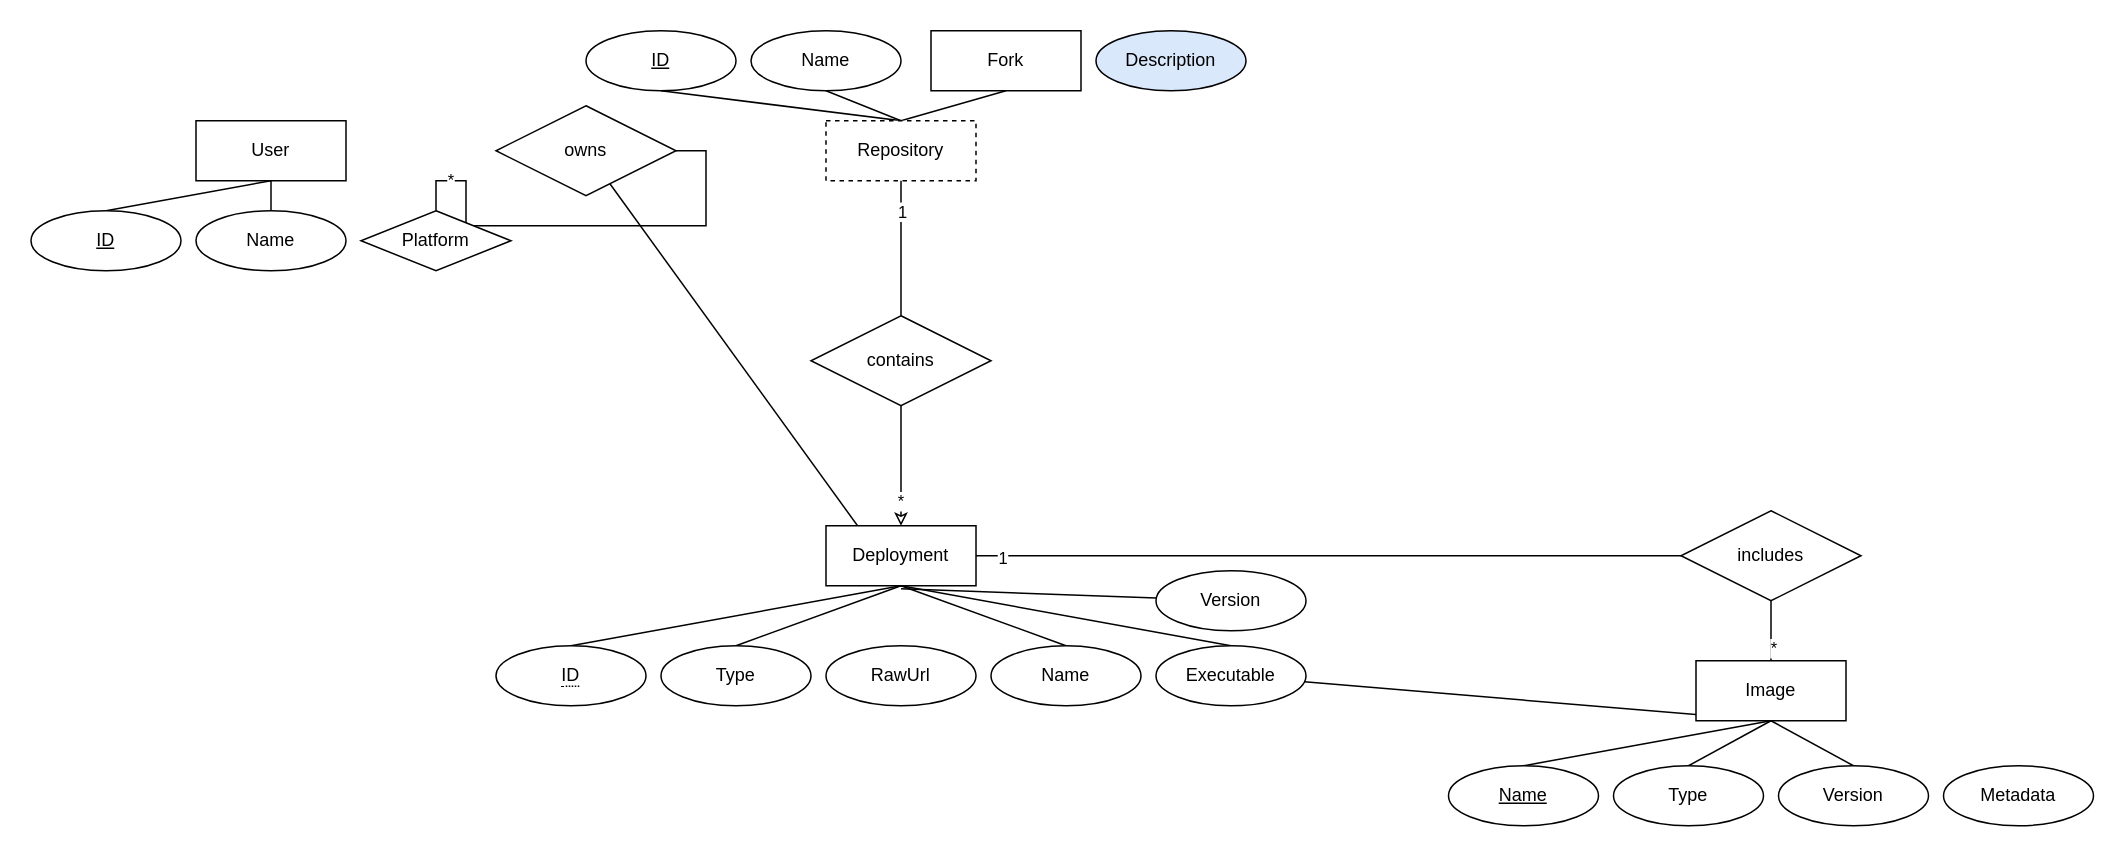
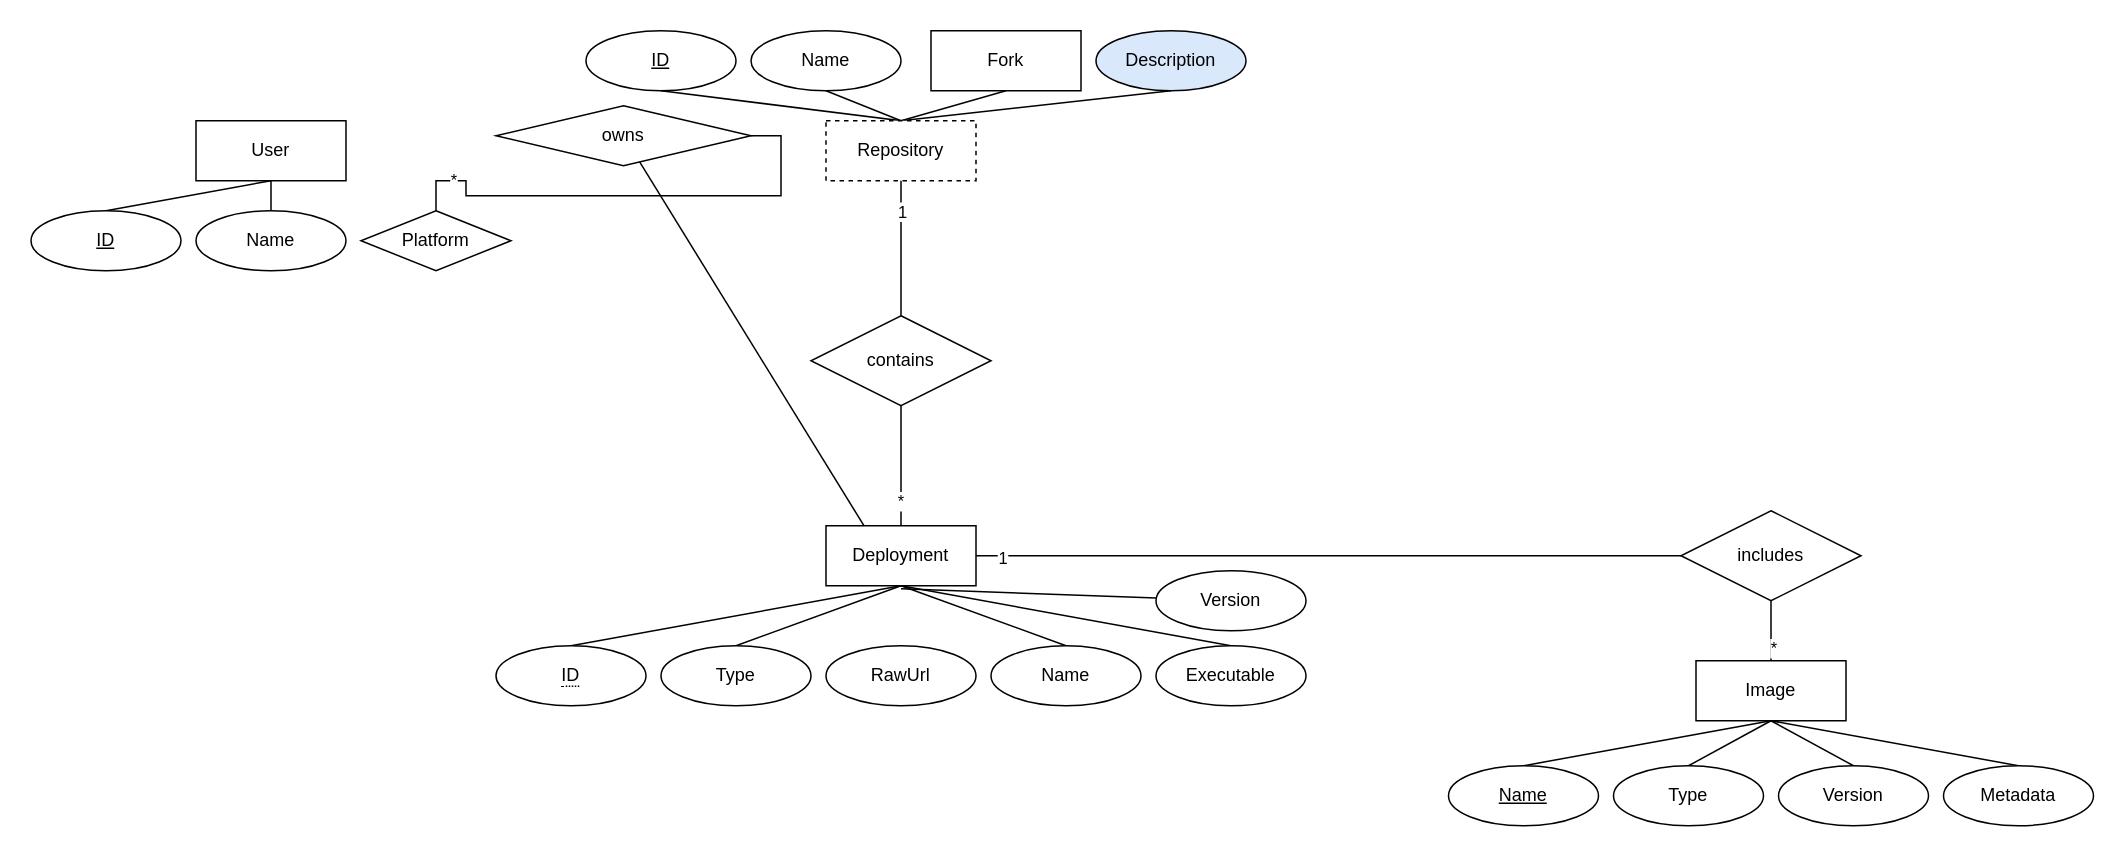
edge "Description" -- "Repository": added
node "owns": size 180x90 -> 255x60
edge "contains" -> "Deployment": arrowhead classic -> none
edge "Executable" -- "Image": now "Metadata" -- "Image"
